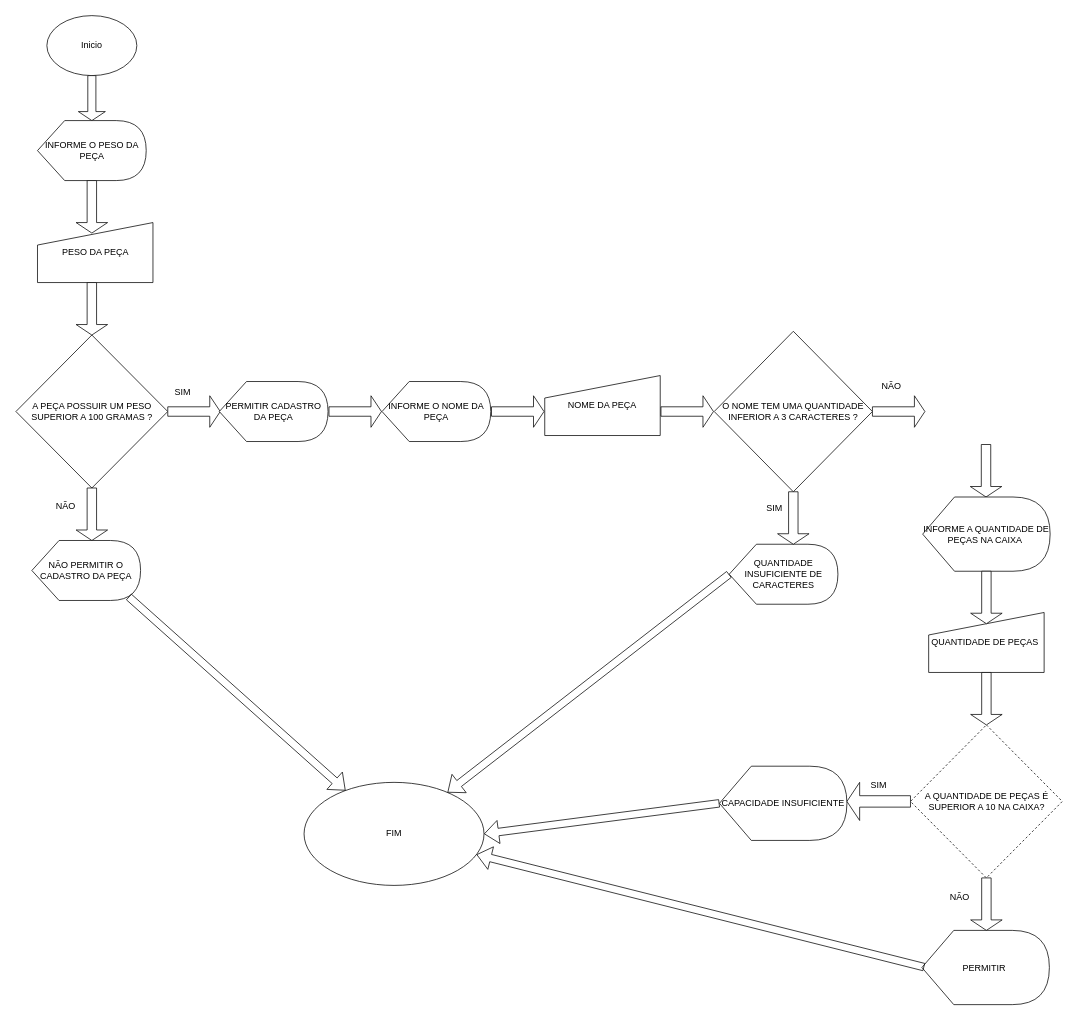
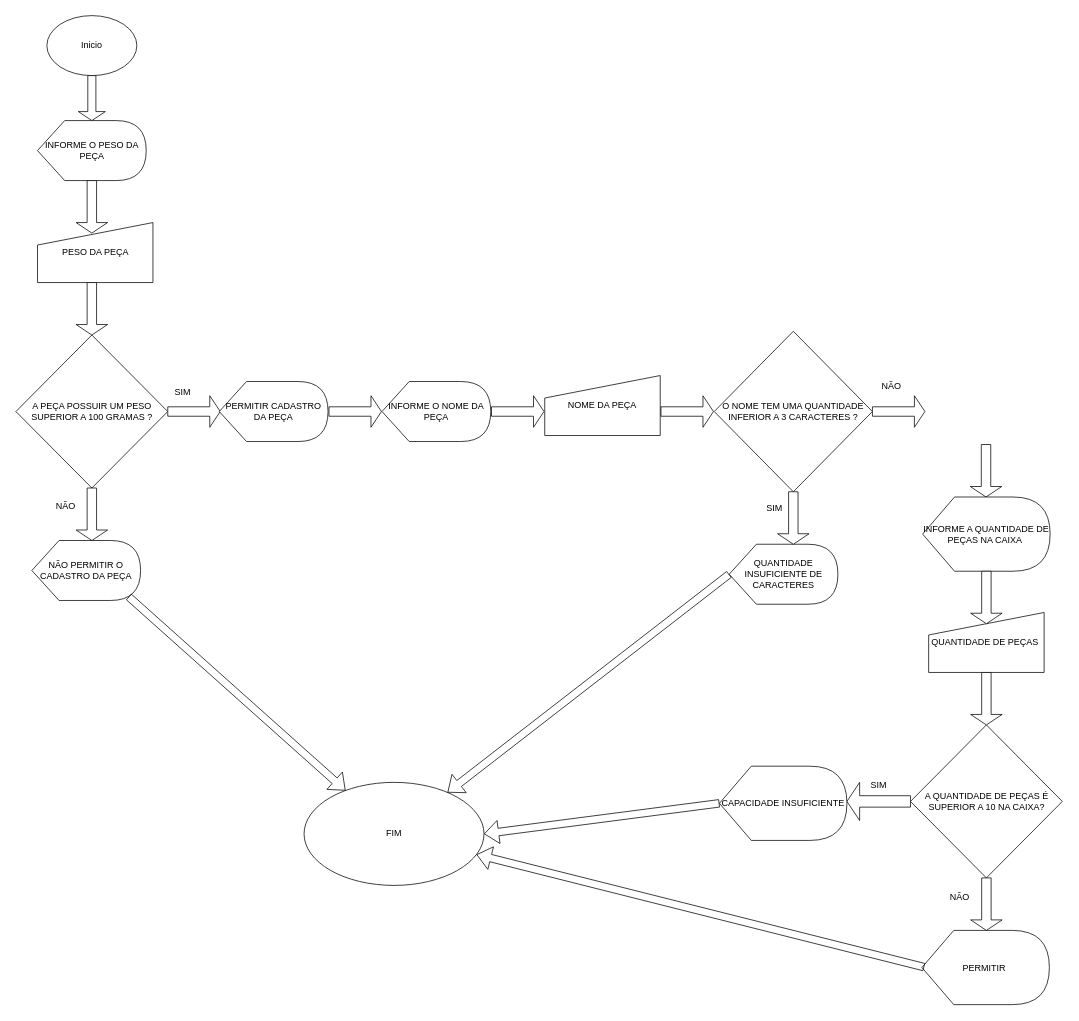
node "A QUANTIDADE DE PEÇAS É SUPERIOR A 10 NA CAIXA?": style dashed -> solid
